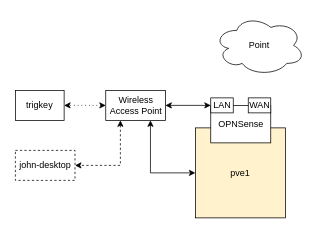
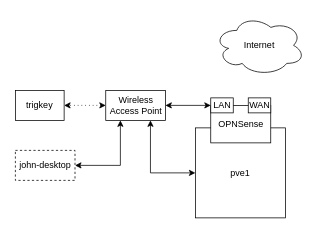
node "Point": label "Point" -> "Internet"
edge "Wireless Access Point" -- "john-desktop": style dashed -> solid
node "pve1": fillcolor #fff2cc -> #ffffff
